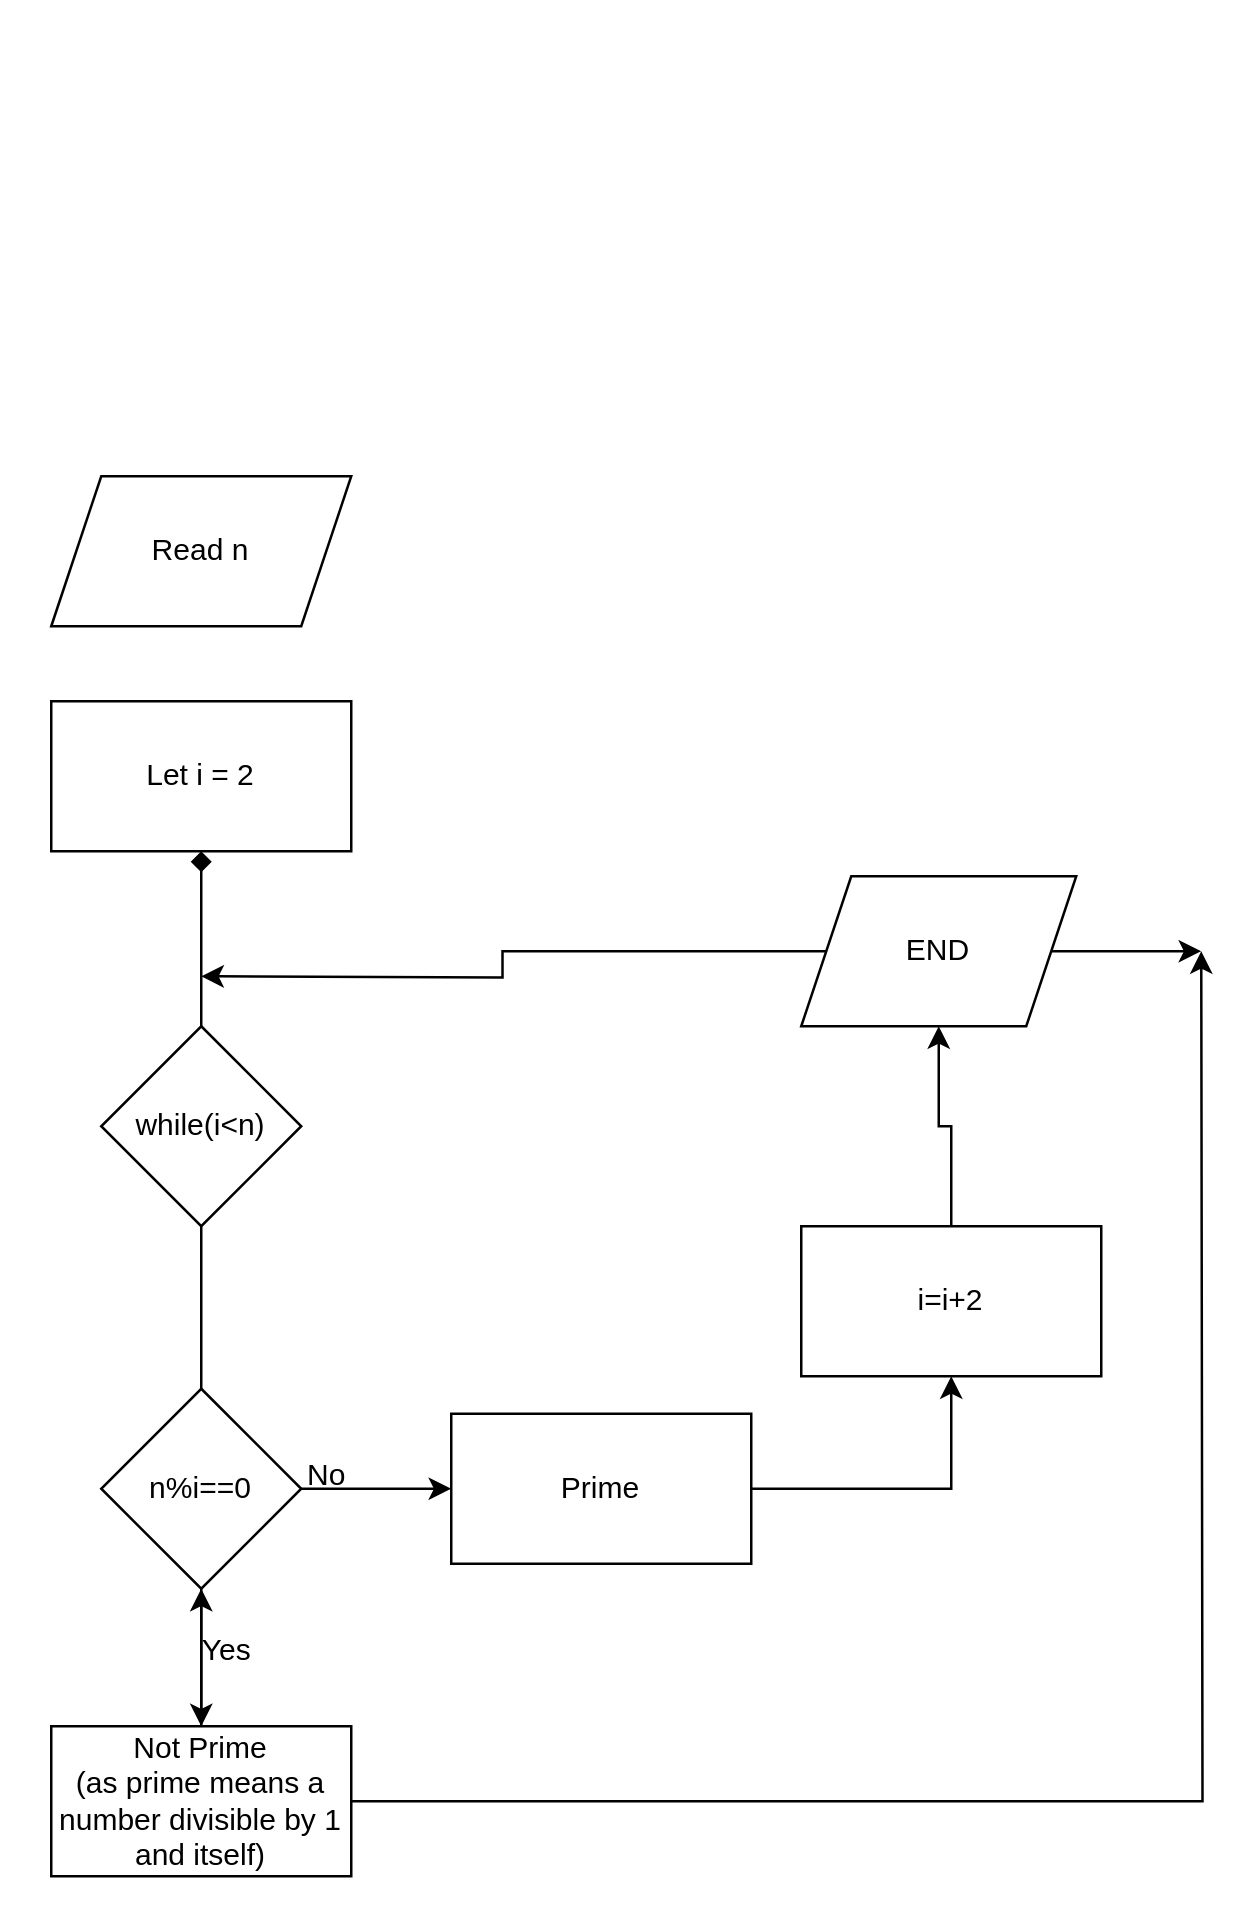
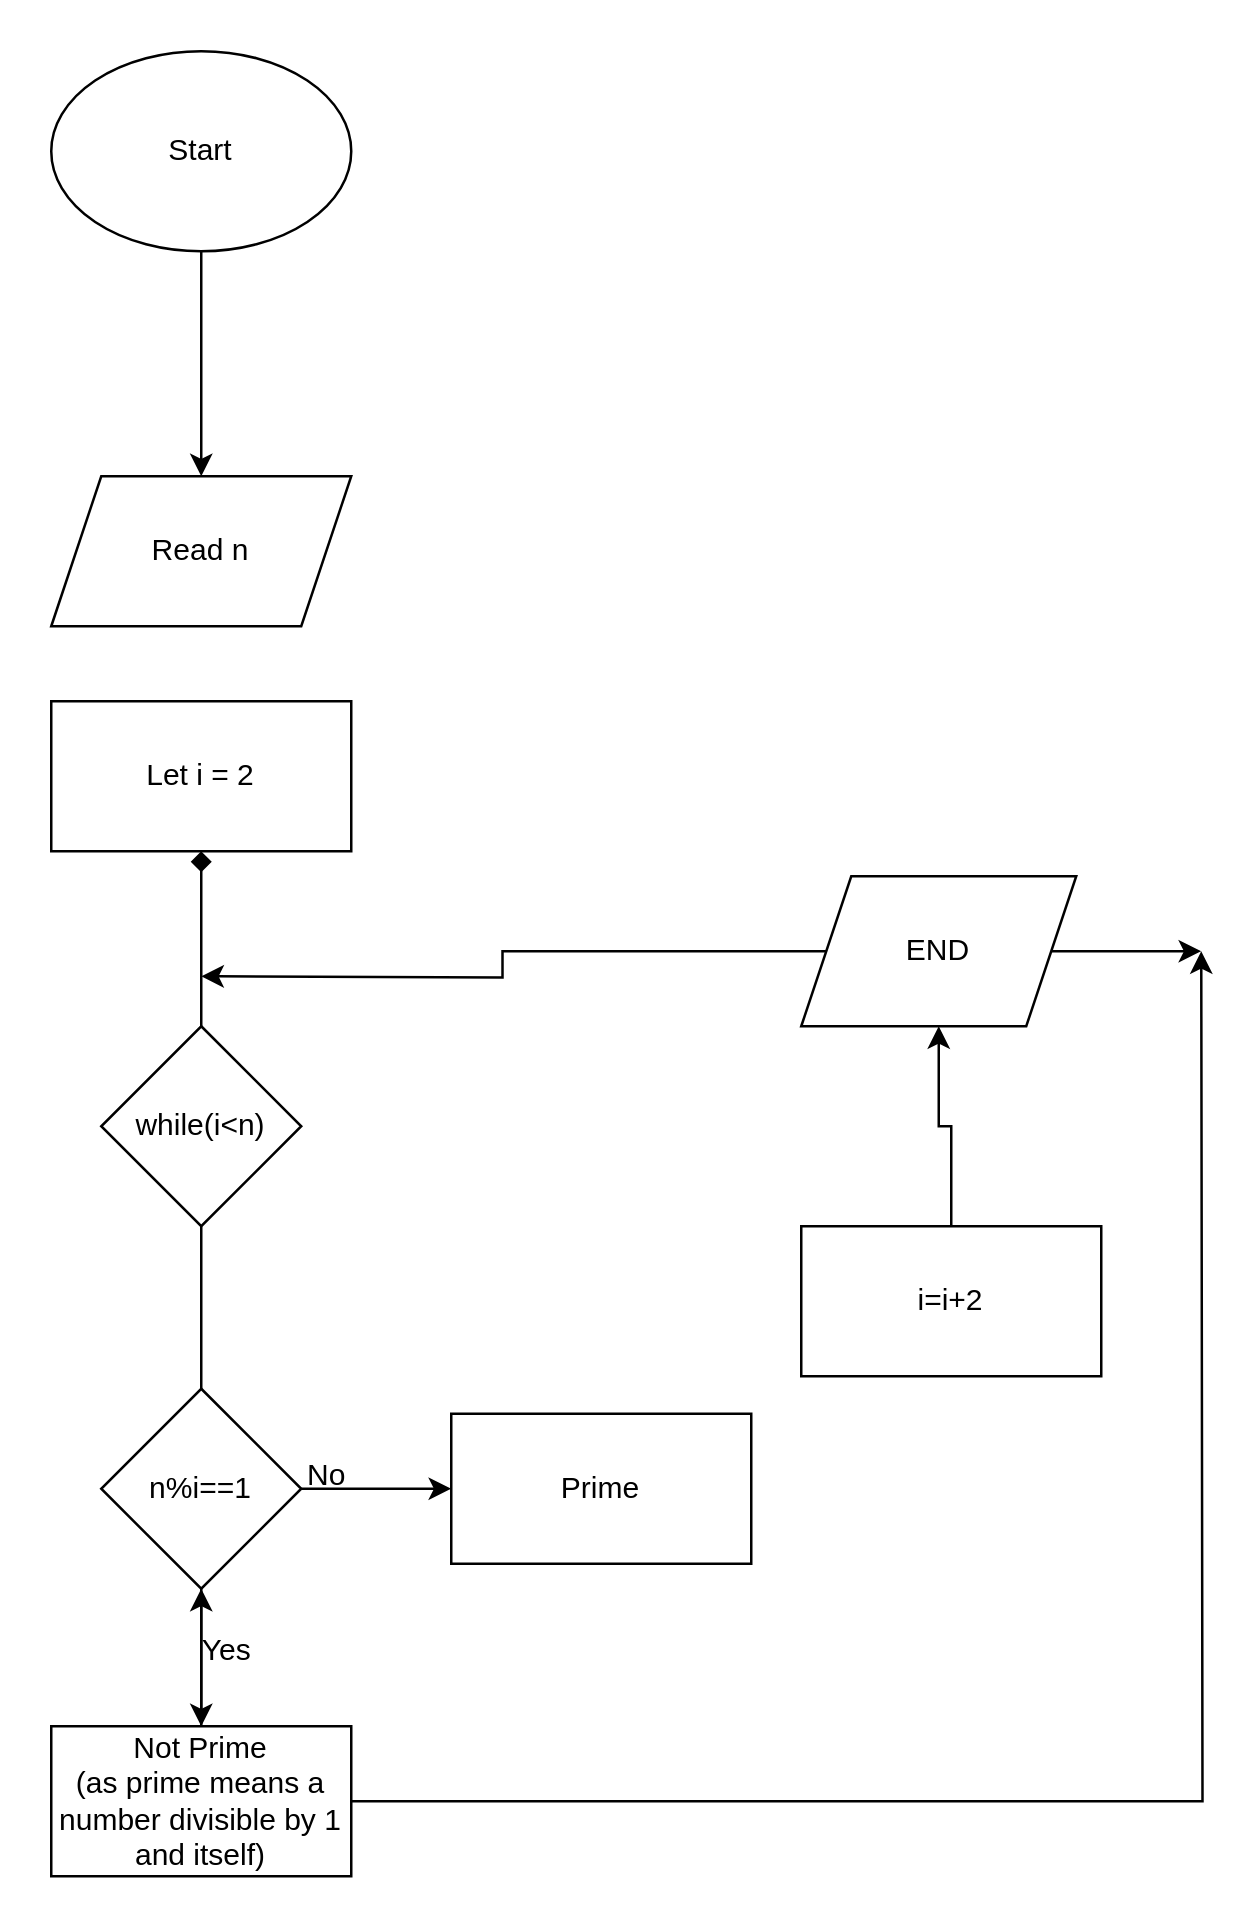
node "Start": added
edge "Start" -> "Read n": added
node "n%i==0": label "n%i==0" -> "n%i==1"
edge "Prime" -> "i=i+2": removed
